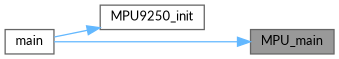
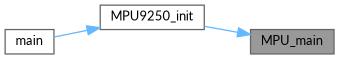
edge "main" -> "MPU_main": now "MPU9250_init" -> "MPU_main"
